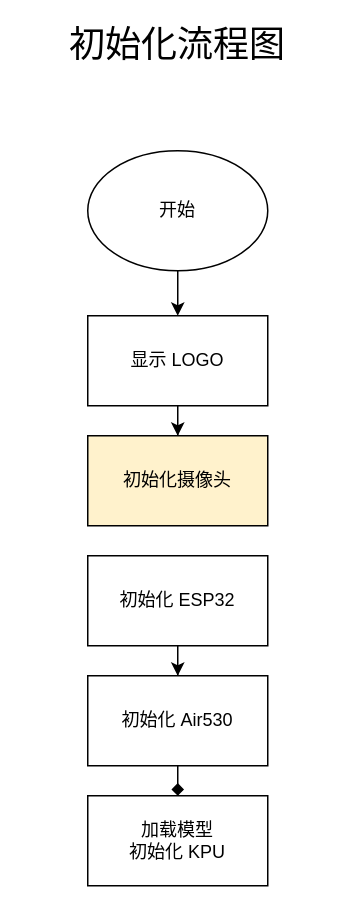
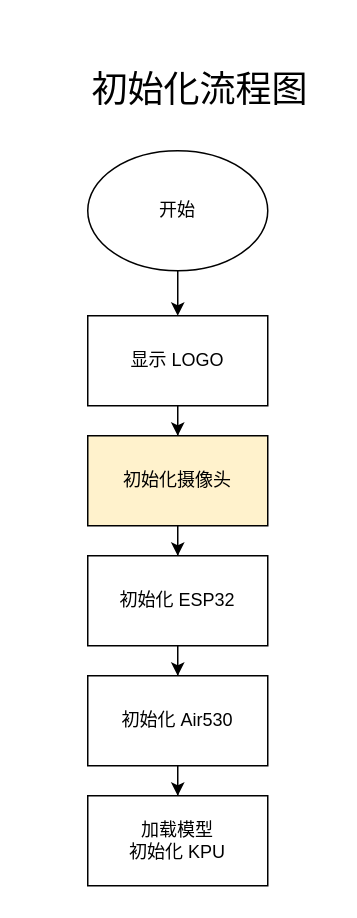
node "初始化流程图": moved (178, 46) -> (200, 91)
edge "初始化摄像头" -> "初始化 ESP32": added
edge "初始化 Air530" -> "加载模型 初始化 KPU": arrowhead diamond -> classic
